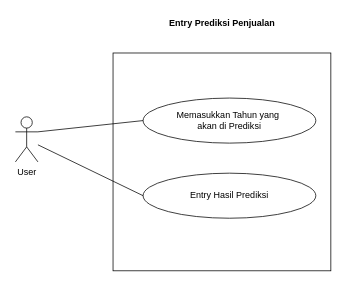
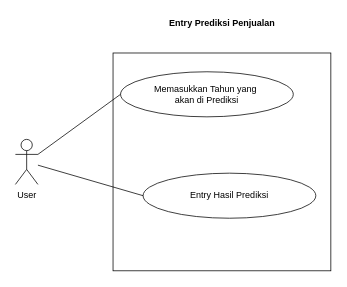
node "Memasukkan Tahun yang akan di Prediksi": moved (229, 120) -> (207, 94)
node "User": moved (27, 139) -> (27, 162)
